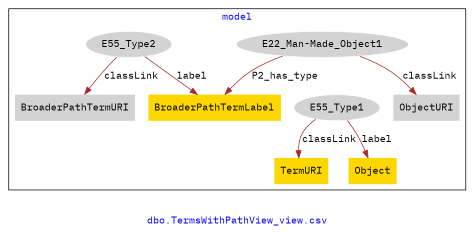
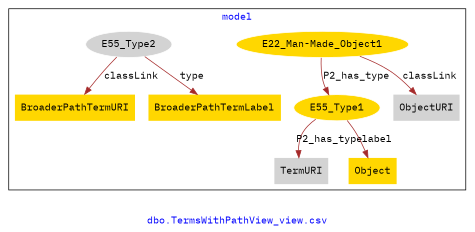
node "E22_Man-Made_Object1": fillcolor lightgray -> gold
edge "E22_Man-Made_Object1" -> "BroaderPathTermLabel": now "E22_Man-Made_Object1" -> "E55_Type1"
edge "E55_Type2" -> "BroaderPathTermLabel": label "label" -> "type"
node "BroaderPathTermURI": fillcolor lightgray -> gold
node "E55_Type1": fillcolor lightgray -> gold
edge "E55_Type1" -> "TermURI": label "classLink" -> "P2_has_type"
node "TermURI": fillcolor gold -> lightgray
